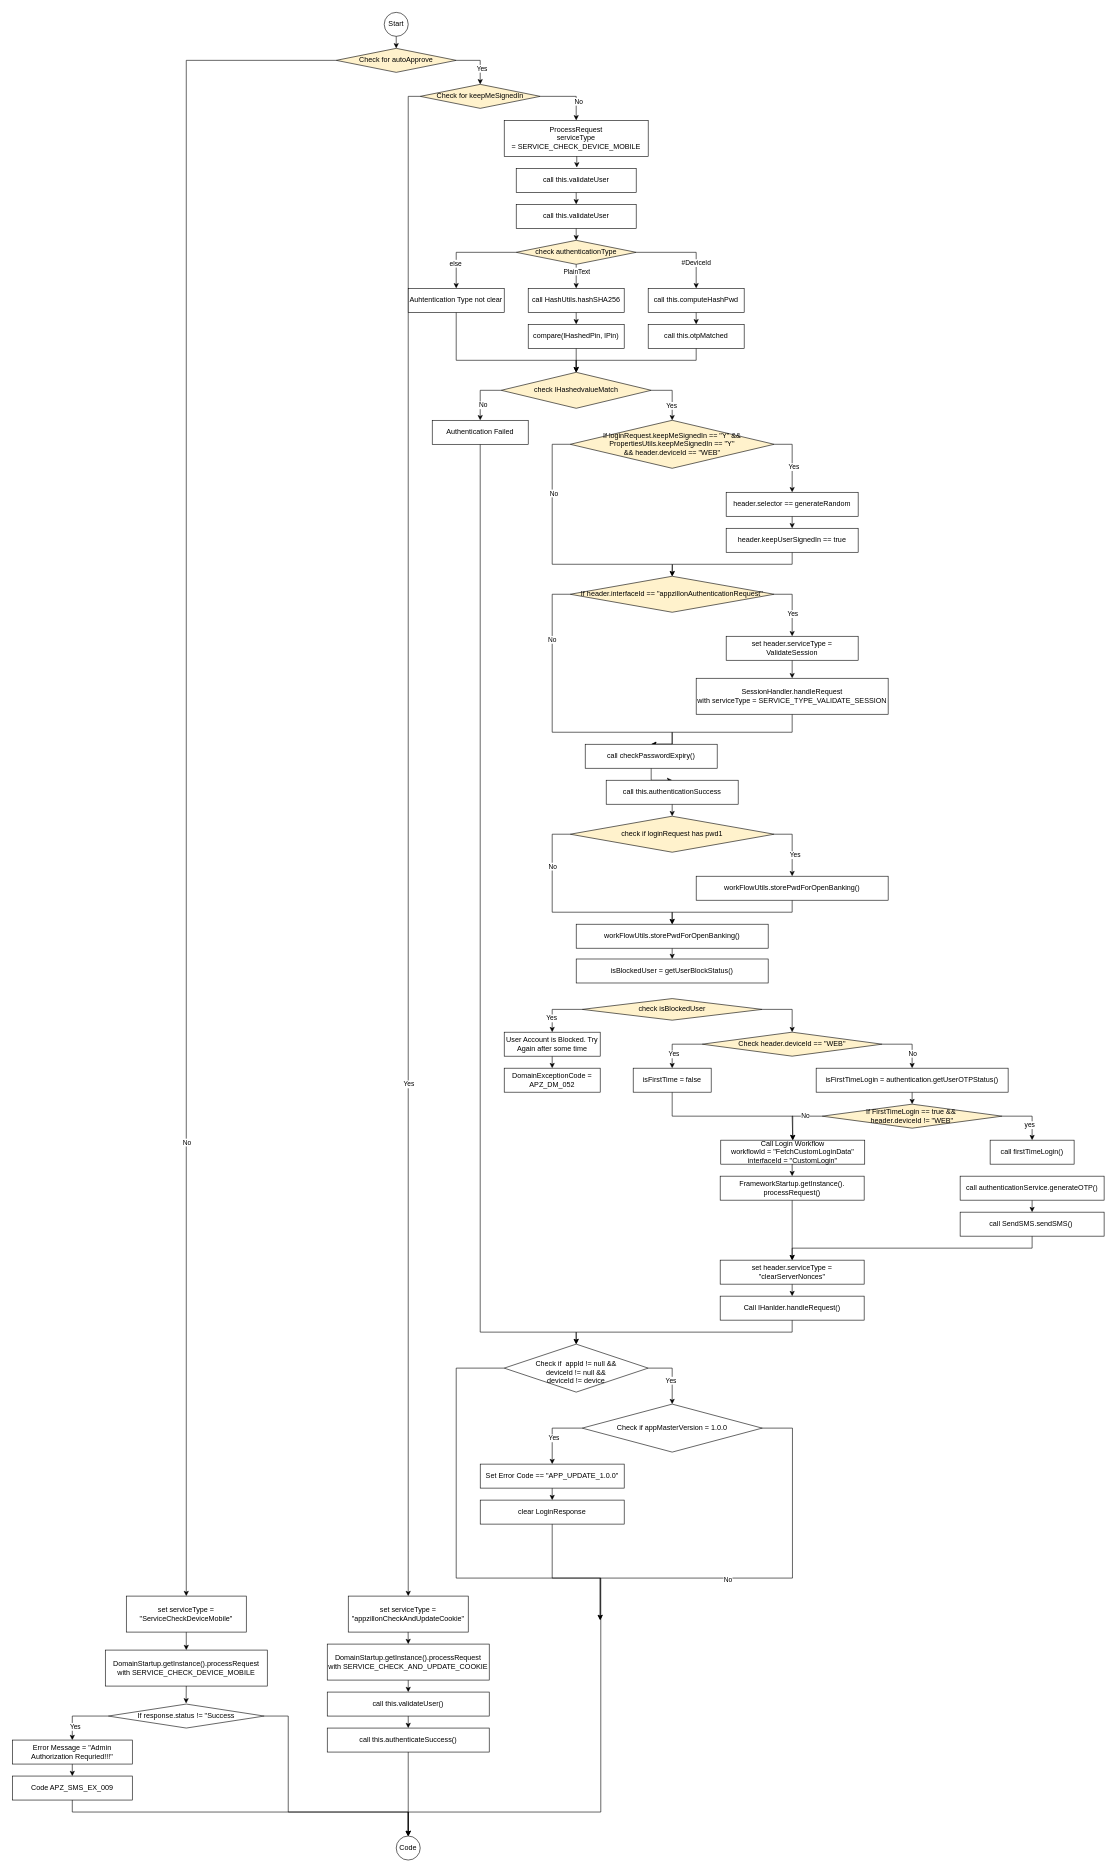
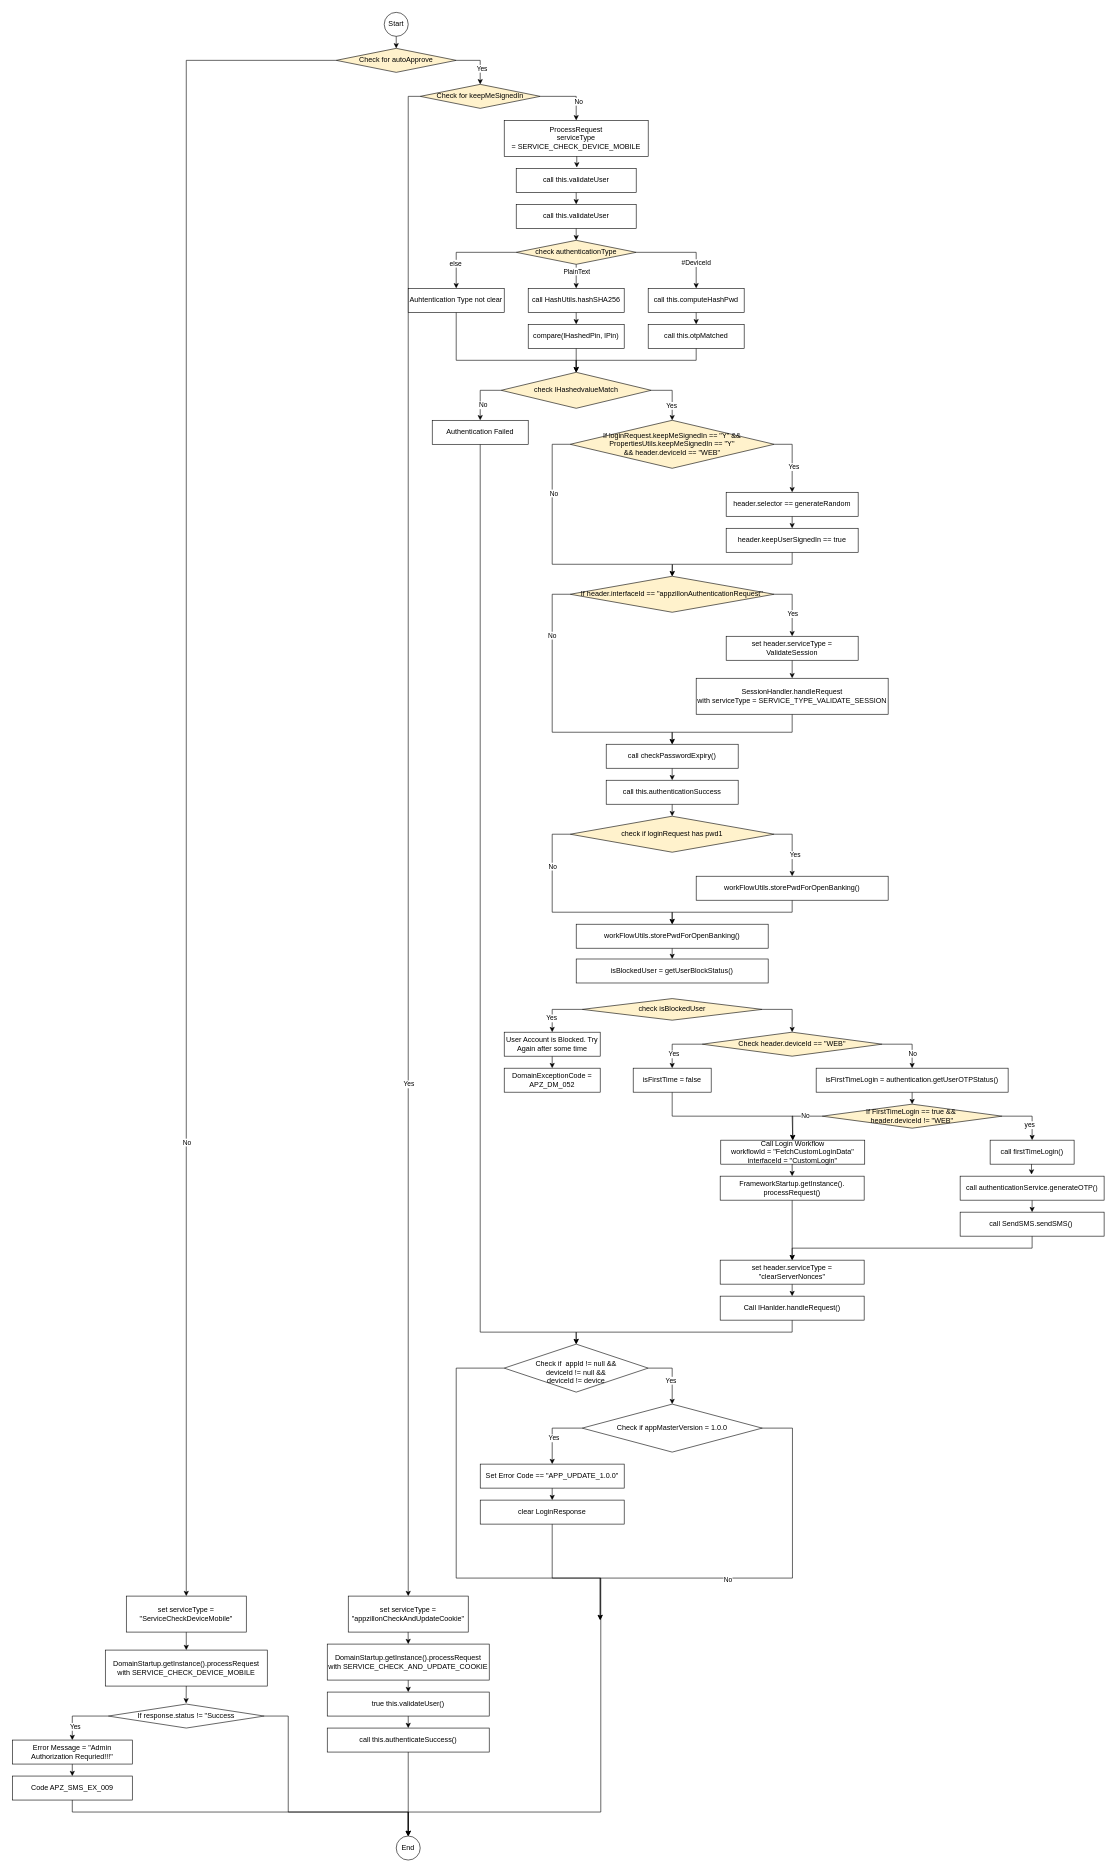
node "call checkPasswordExpiry()": moved (651, 756) -> (672, 756)
edge "call firstTimeLogin()" -> "call authenticationService.generateOTP()": added
node "call this.validateUser()": label "call this.validateUser()" -> "true this.validateUser()"
node "Code": label "Code" -> "End"
